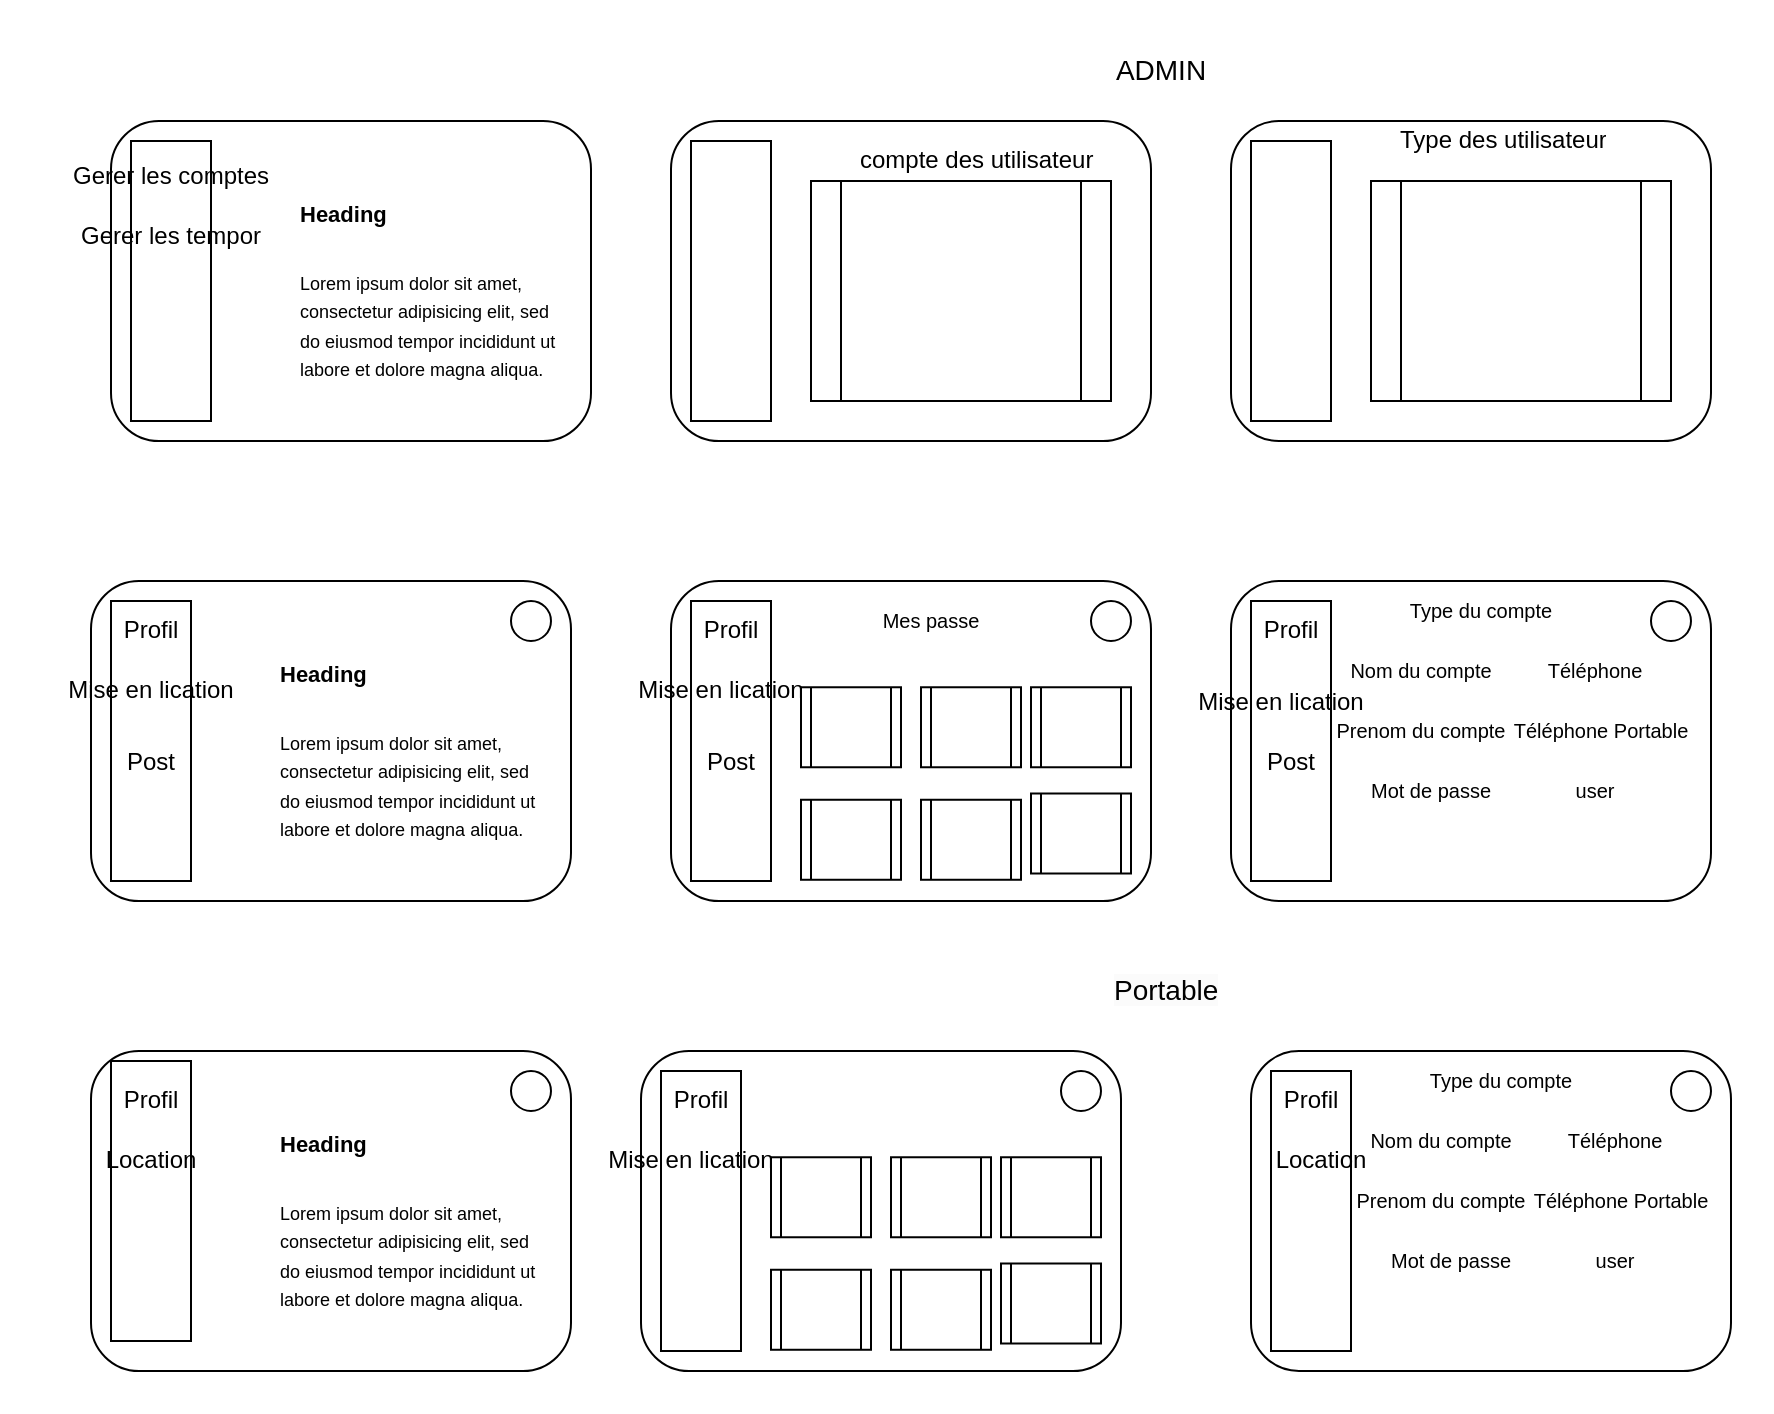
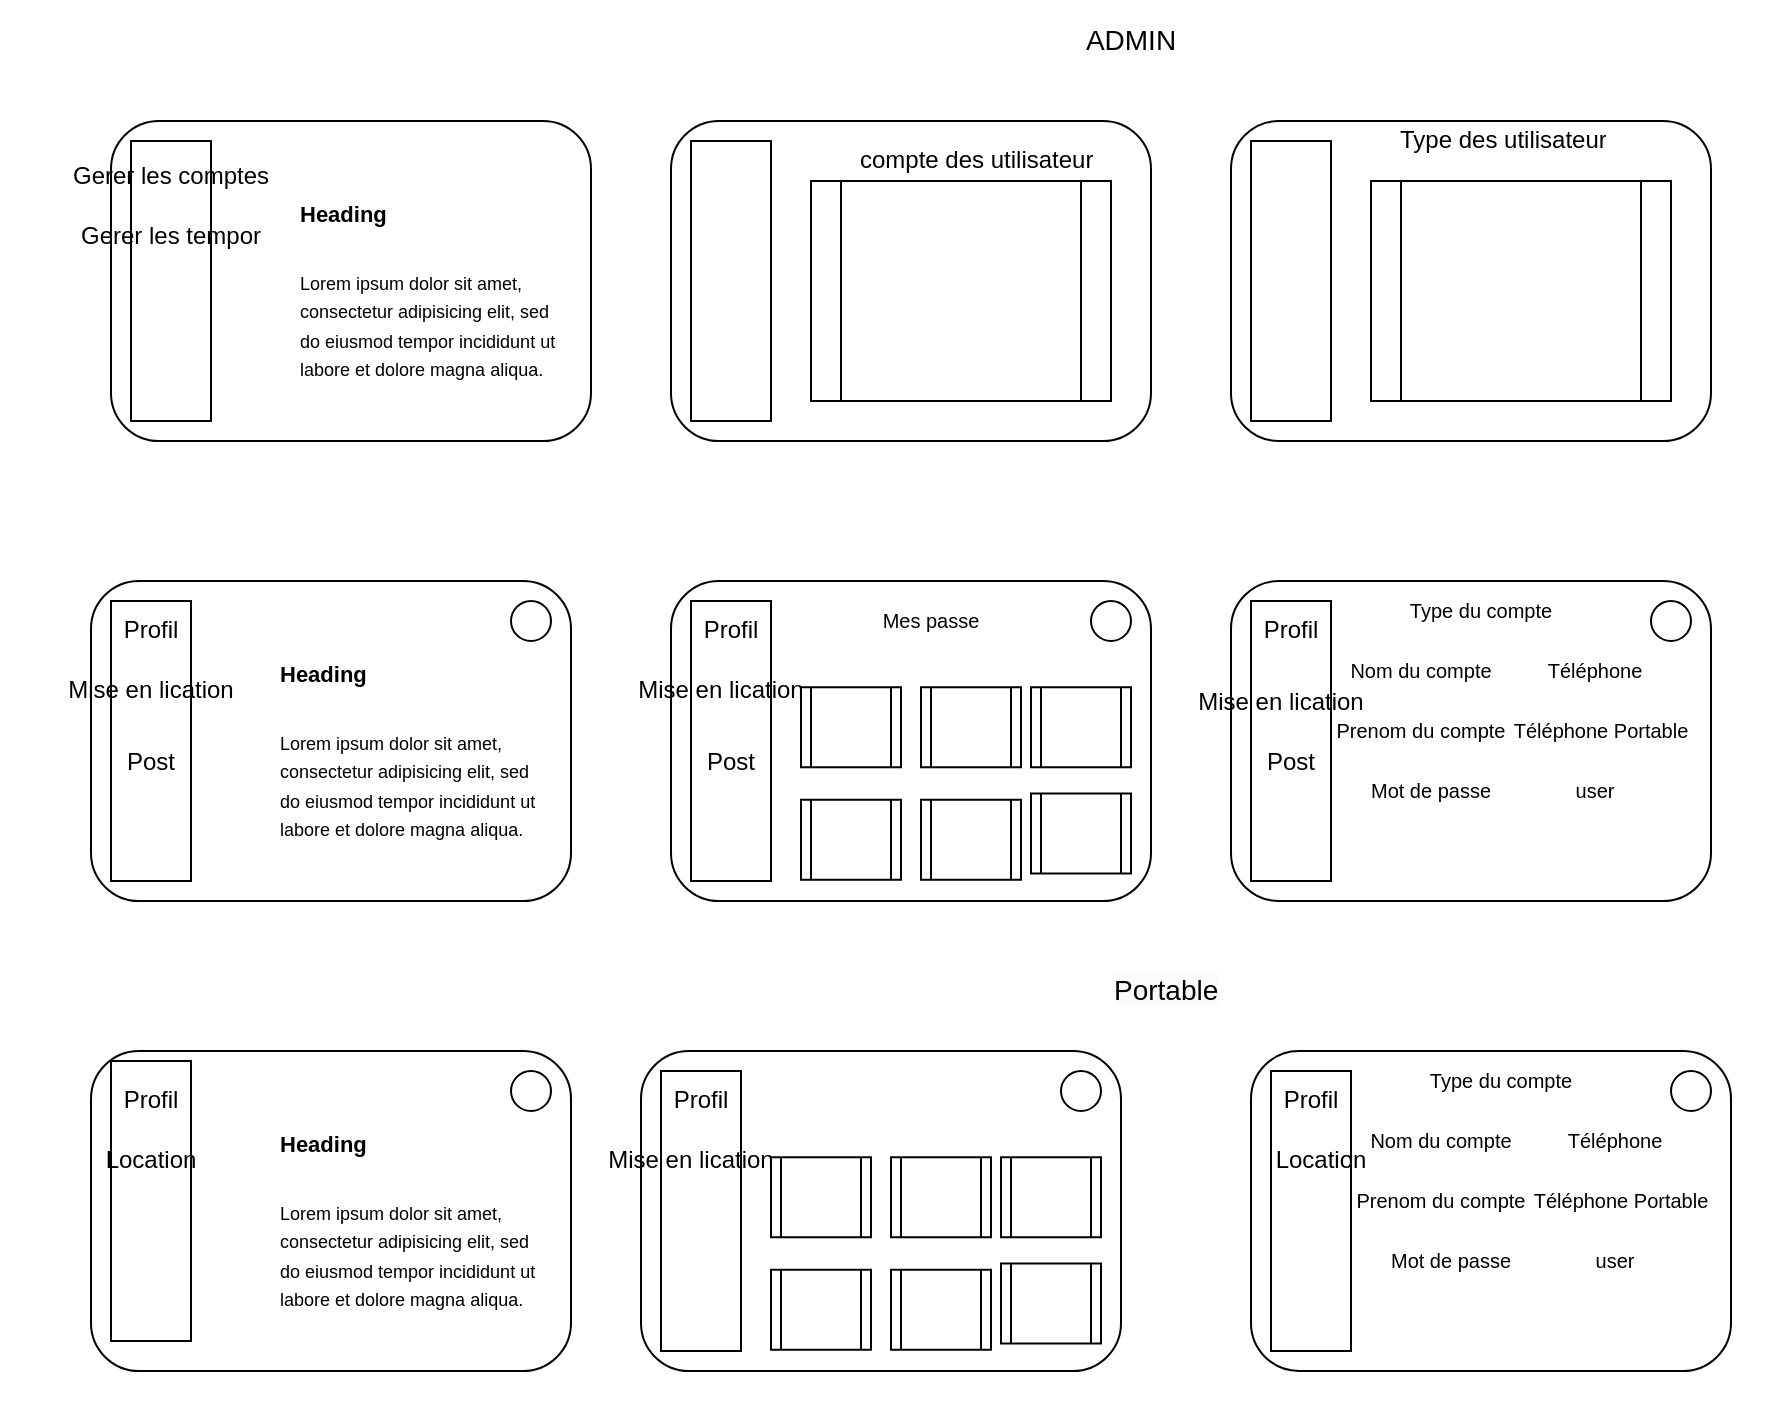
node "ADMIN": moved (1161, 71) -> (1131, 41)
